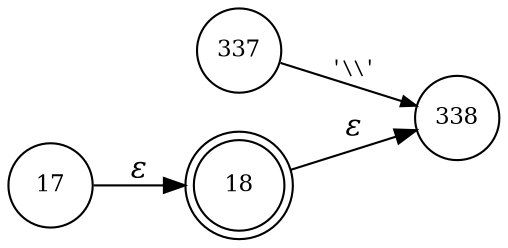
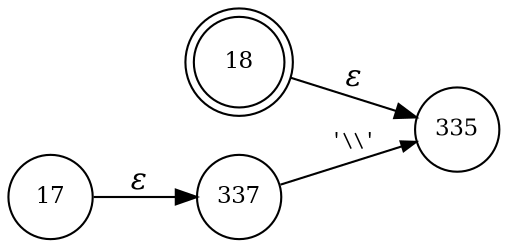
node "338": label "338" -> "335"
edge "17" -> "18": now "17" -> "337"
